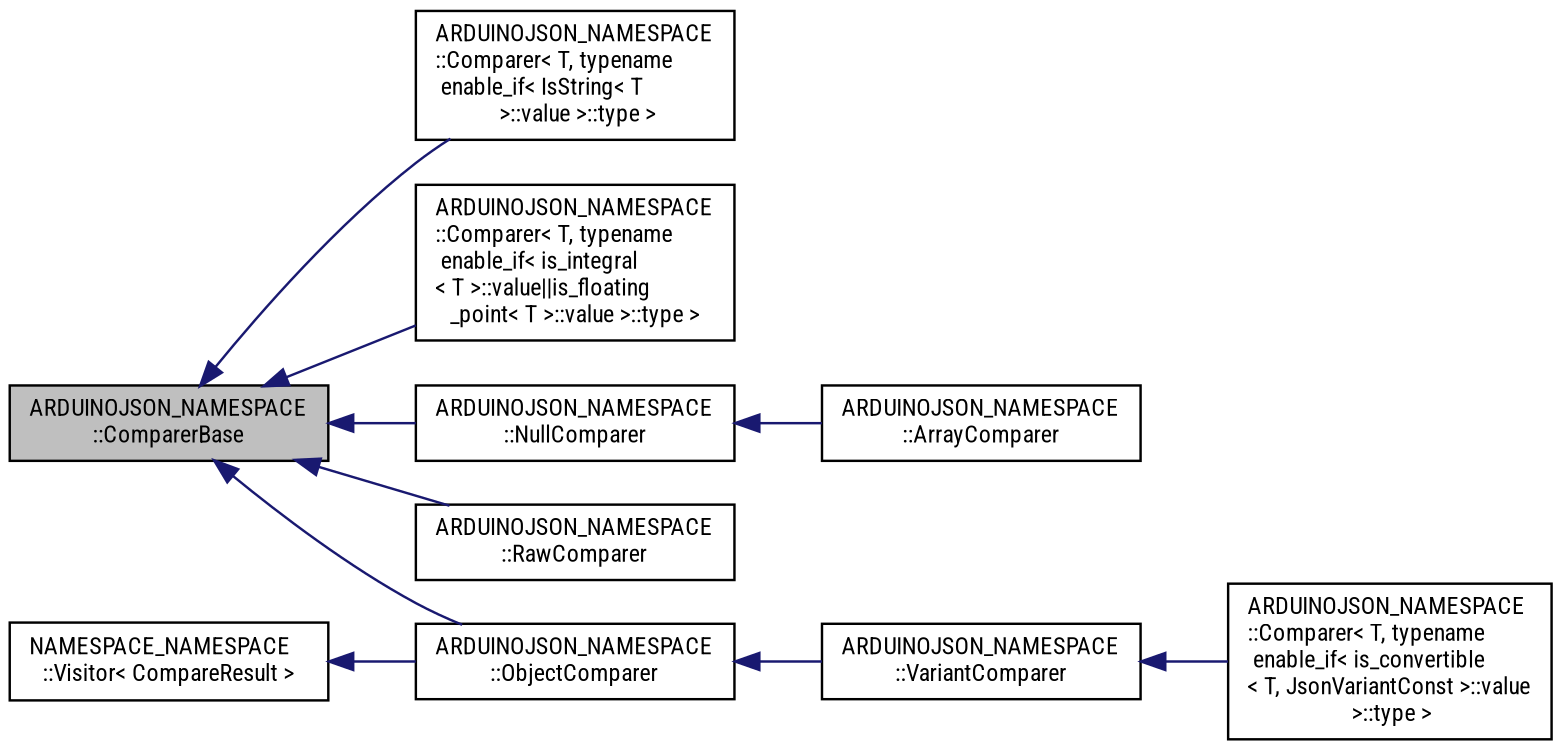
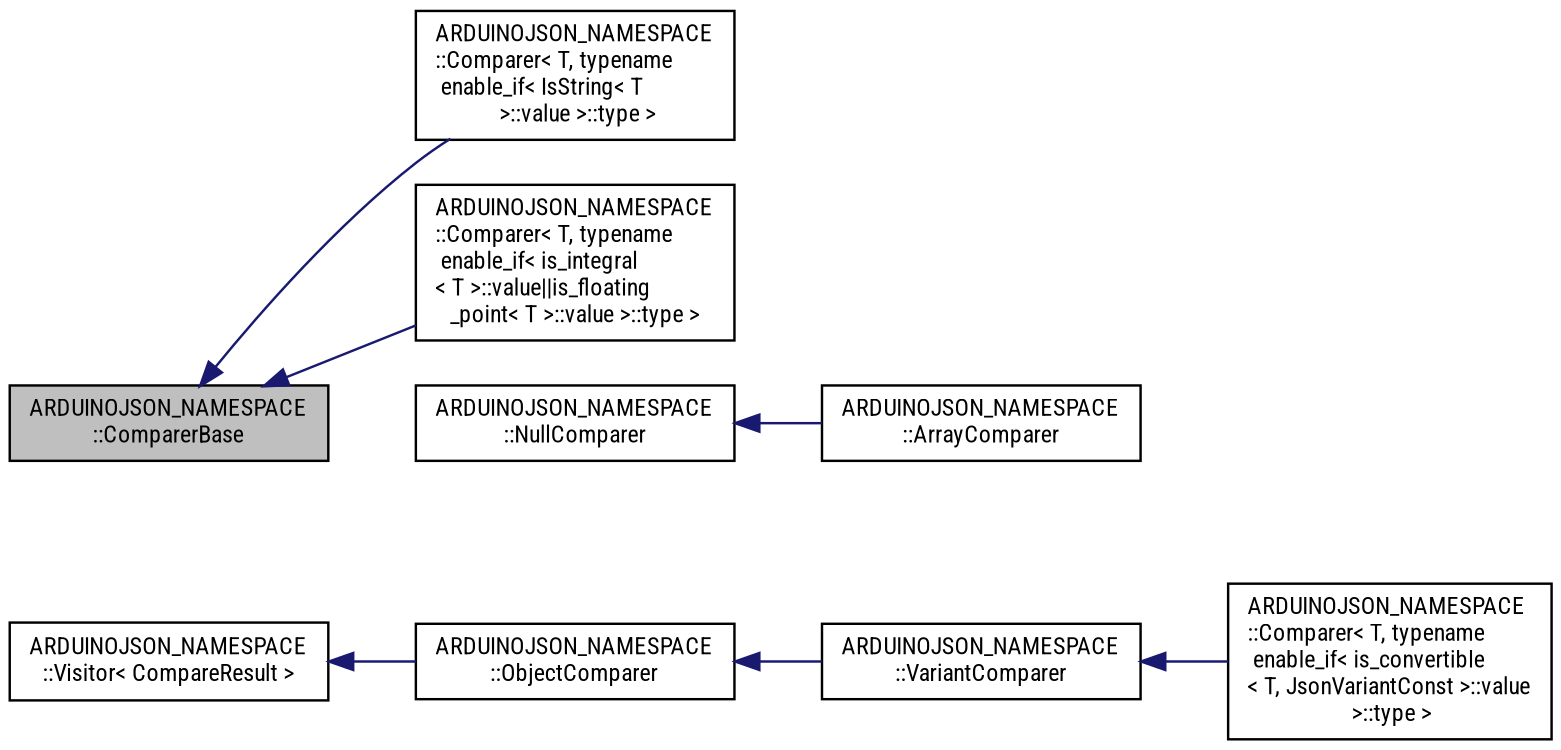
edge "ARDUINOJSON_NAMESPACE ::NullComparer" -> "ARDUINOJSON_NAMESPACE ::ComparerBase": removed
node "ARDUINOJSON_NAMESPACE ::RawComparer": removed
edge "ARDUINOJSON_NAMESPACE ::ObjectComparer" -> "ARDUINOJSON_NAMESPACE ::ComparerBase": removed
node "NAMESPACE_NAMESPACE ::Visitor< CompareResult >": label "NAMESPACE_NAMESPACE ::Visitor< CompareResult >" -> "ARDUINOJSON_NAMESPACE ::Visitor< CompareResult >"
